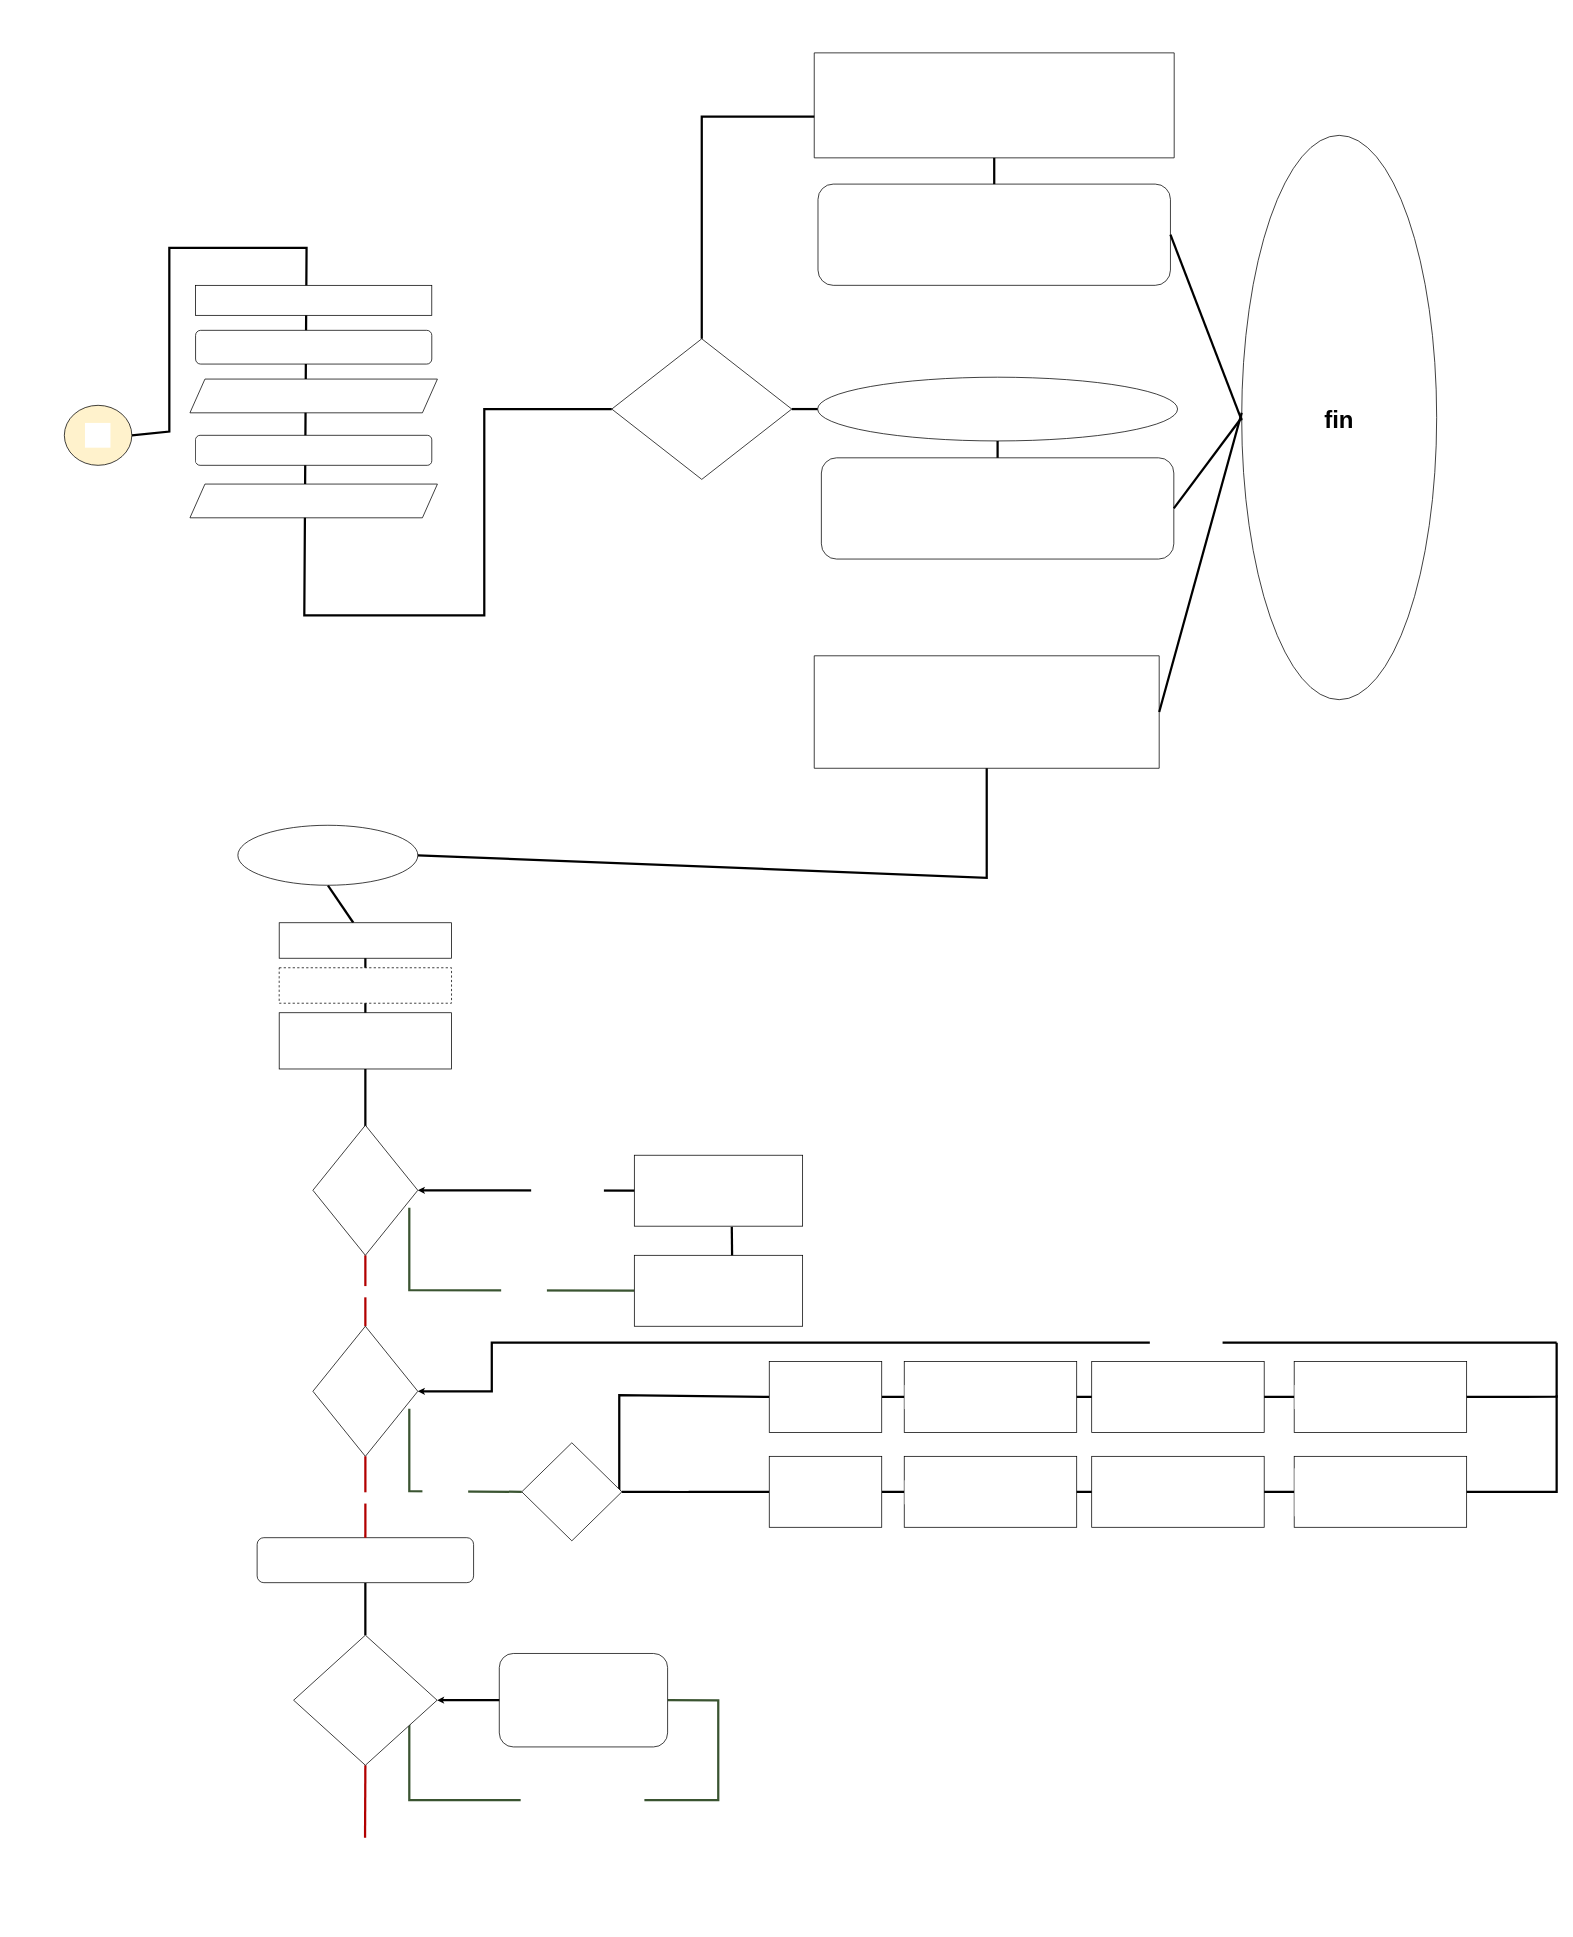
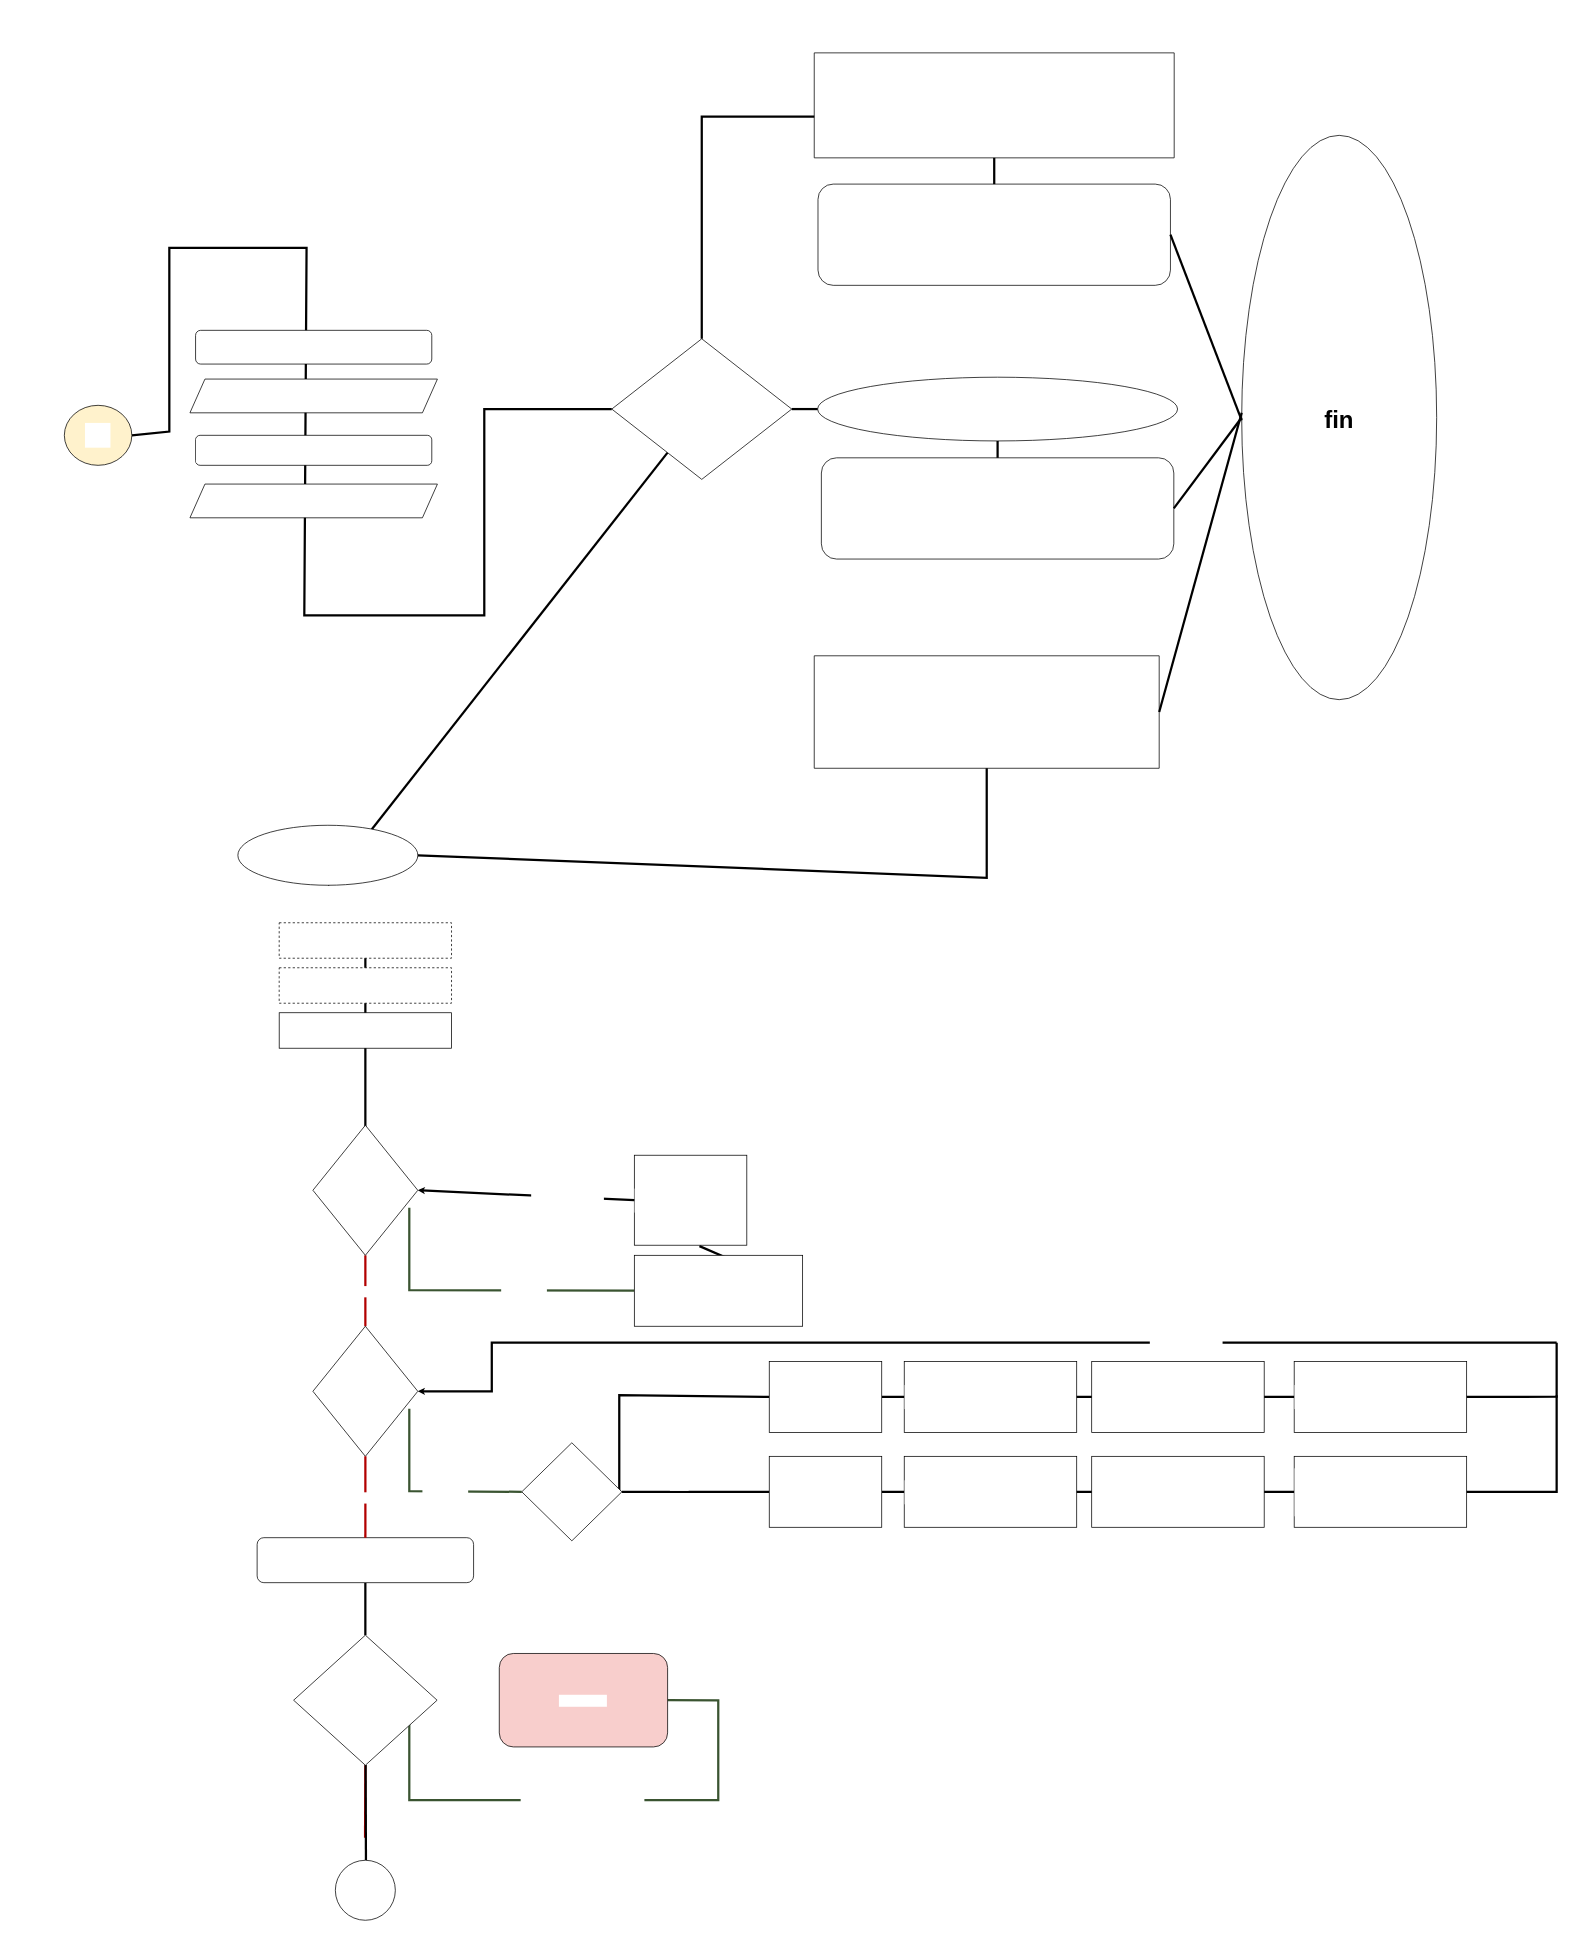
node "float precio, cantidadEntregada": removed
edge "calcularVuelto" -- "float vuelto = cantidadEntregada - precio": now "calcularVuelto" -- "num == numeropropuesto"
node "float vuelto = cantidadEntregada - precio": style solid -> dashed
node "int cantidadMonedas[5] = {0}": size 172x56 -> 172x35
node "vuelto = fmod(vuelto, monedas[i])": size 168x71 -> 113x90
edge ">>> + Texto" -> "for texto en listaTextos": removed
node ">>> + Texto": fillcolor #ffffff -> #f8cecc
edge "for texto en listaTextos" -- "END": added
node "END": added
